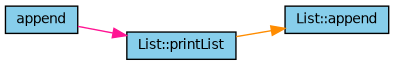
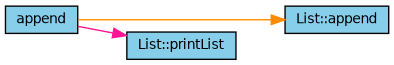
edge "List::printList" -> "List::append": now "append" -> "List::append"
